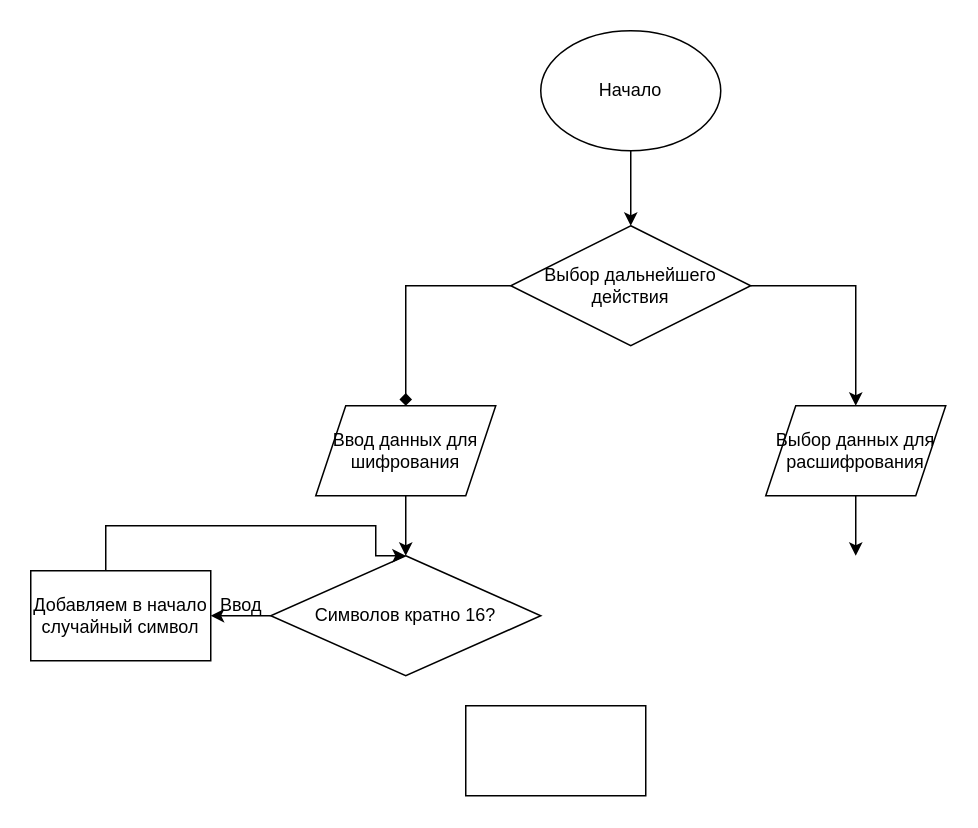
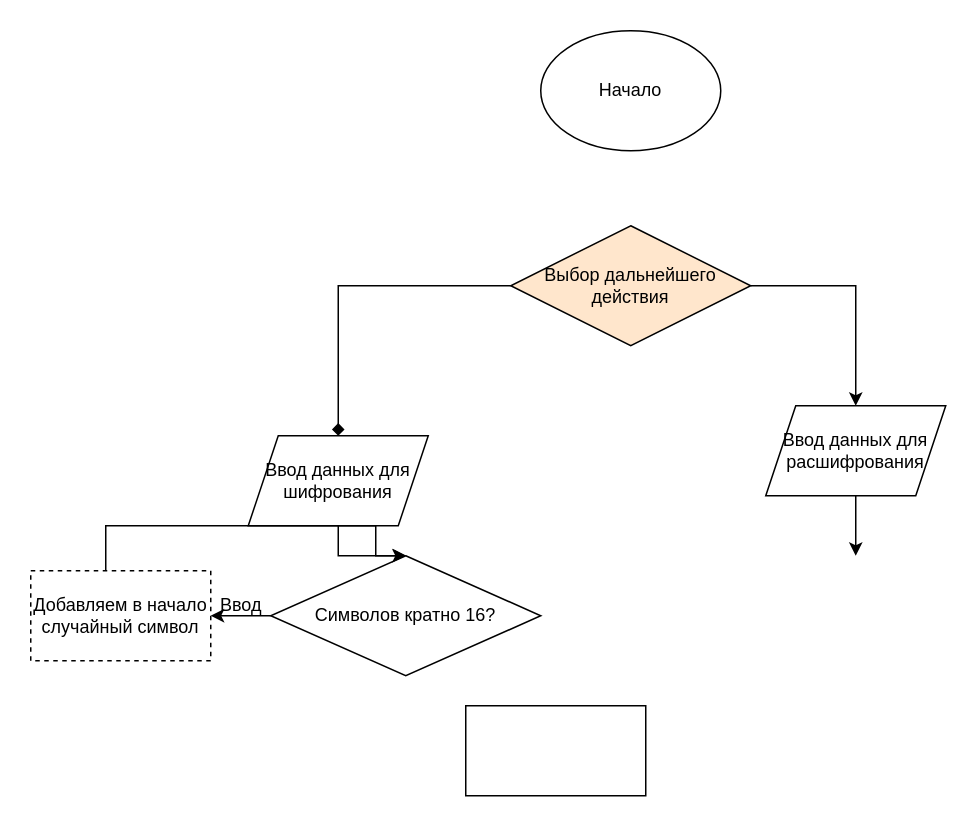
edge "Начало" -> "Выбор дальнейшего действия": removed
node "Выбор дальнейшего действия": fillcolor #ffffff -> #ffe6cc
node "Ввод данных для шифрования": moved (406, 451) -> (338, 481)
node "Выбор данных для расшифрования": label "Выбор данных для расшифрования" -> "Ввод данных для расшифрования"
node "Добавляем в начало случайный символ": style solid -> dashed
